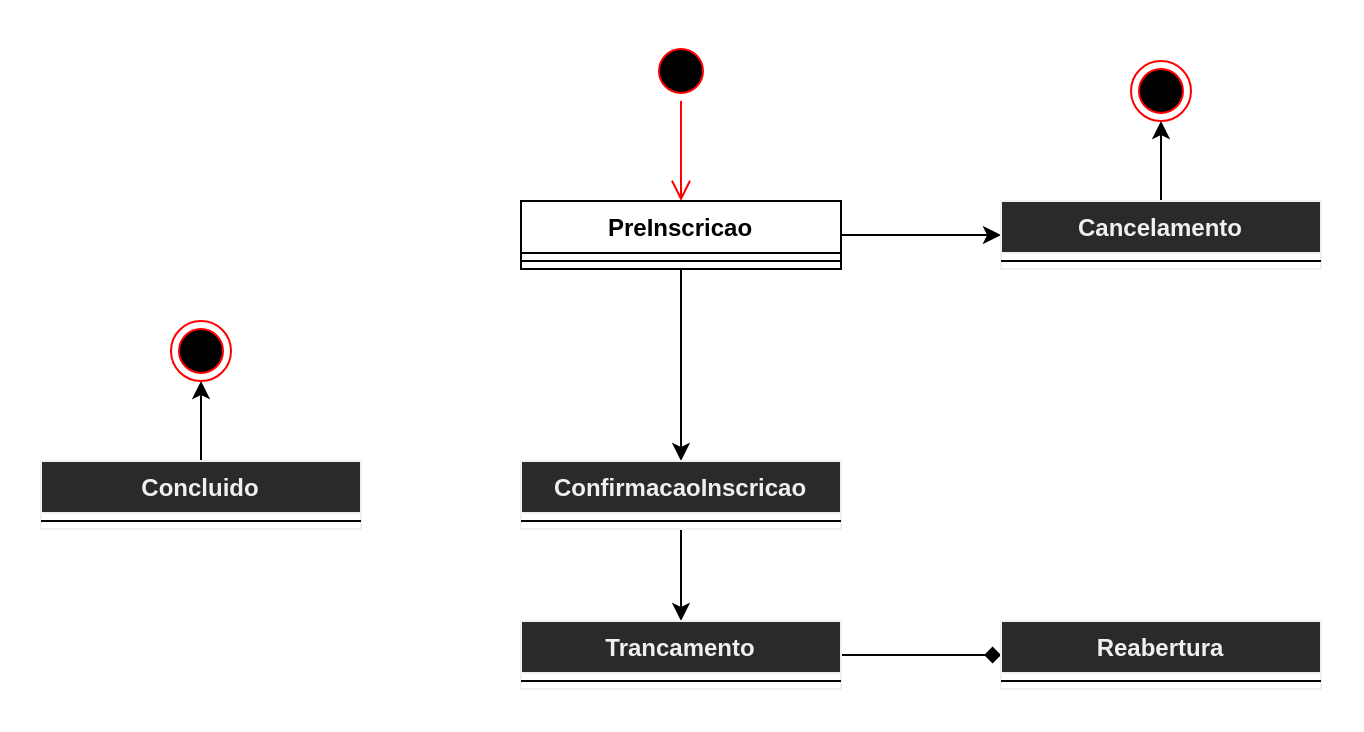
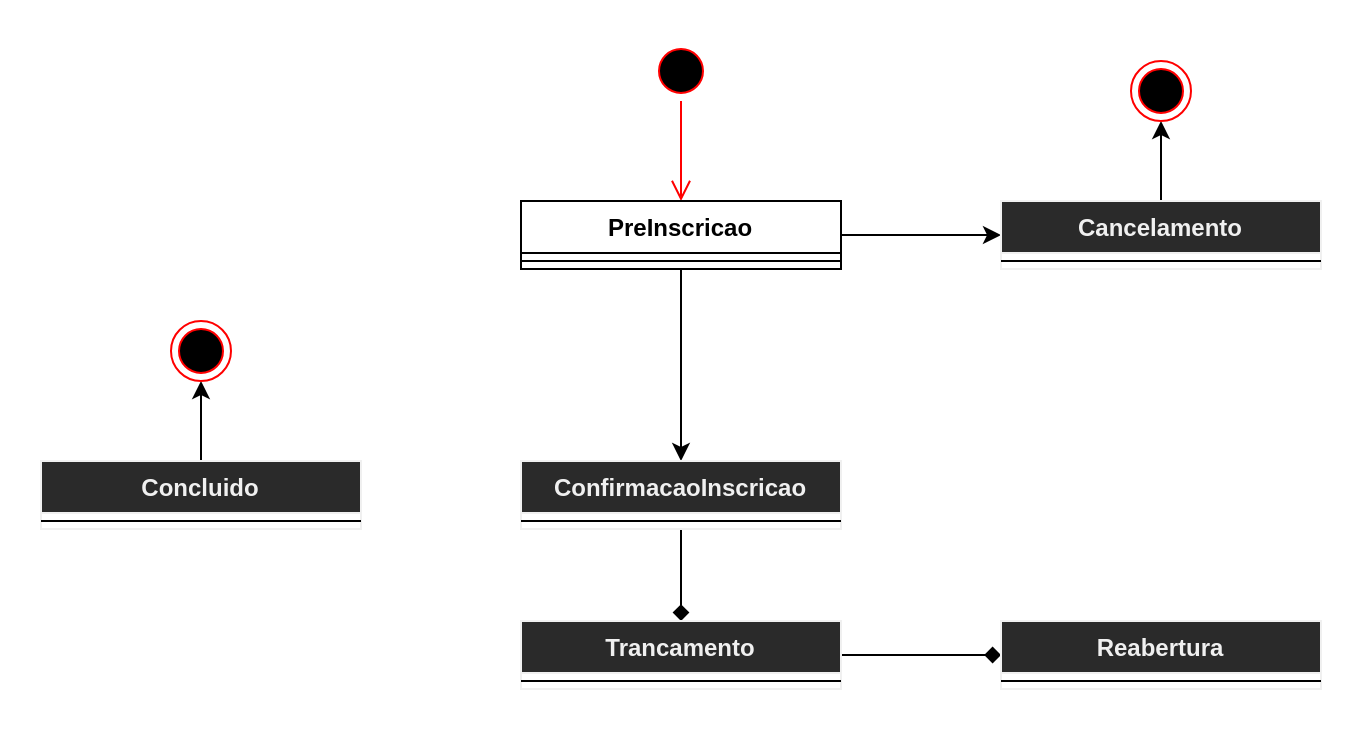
edge "ConfirmacaoInscricao" -> "Trancamento": arrowhead classic -> diamond
